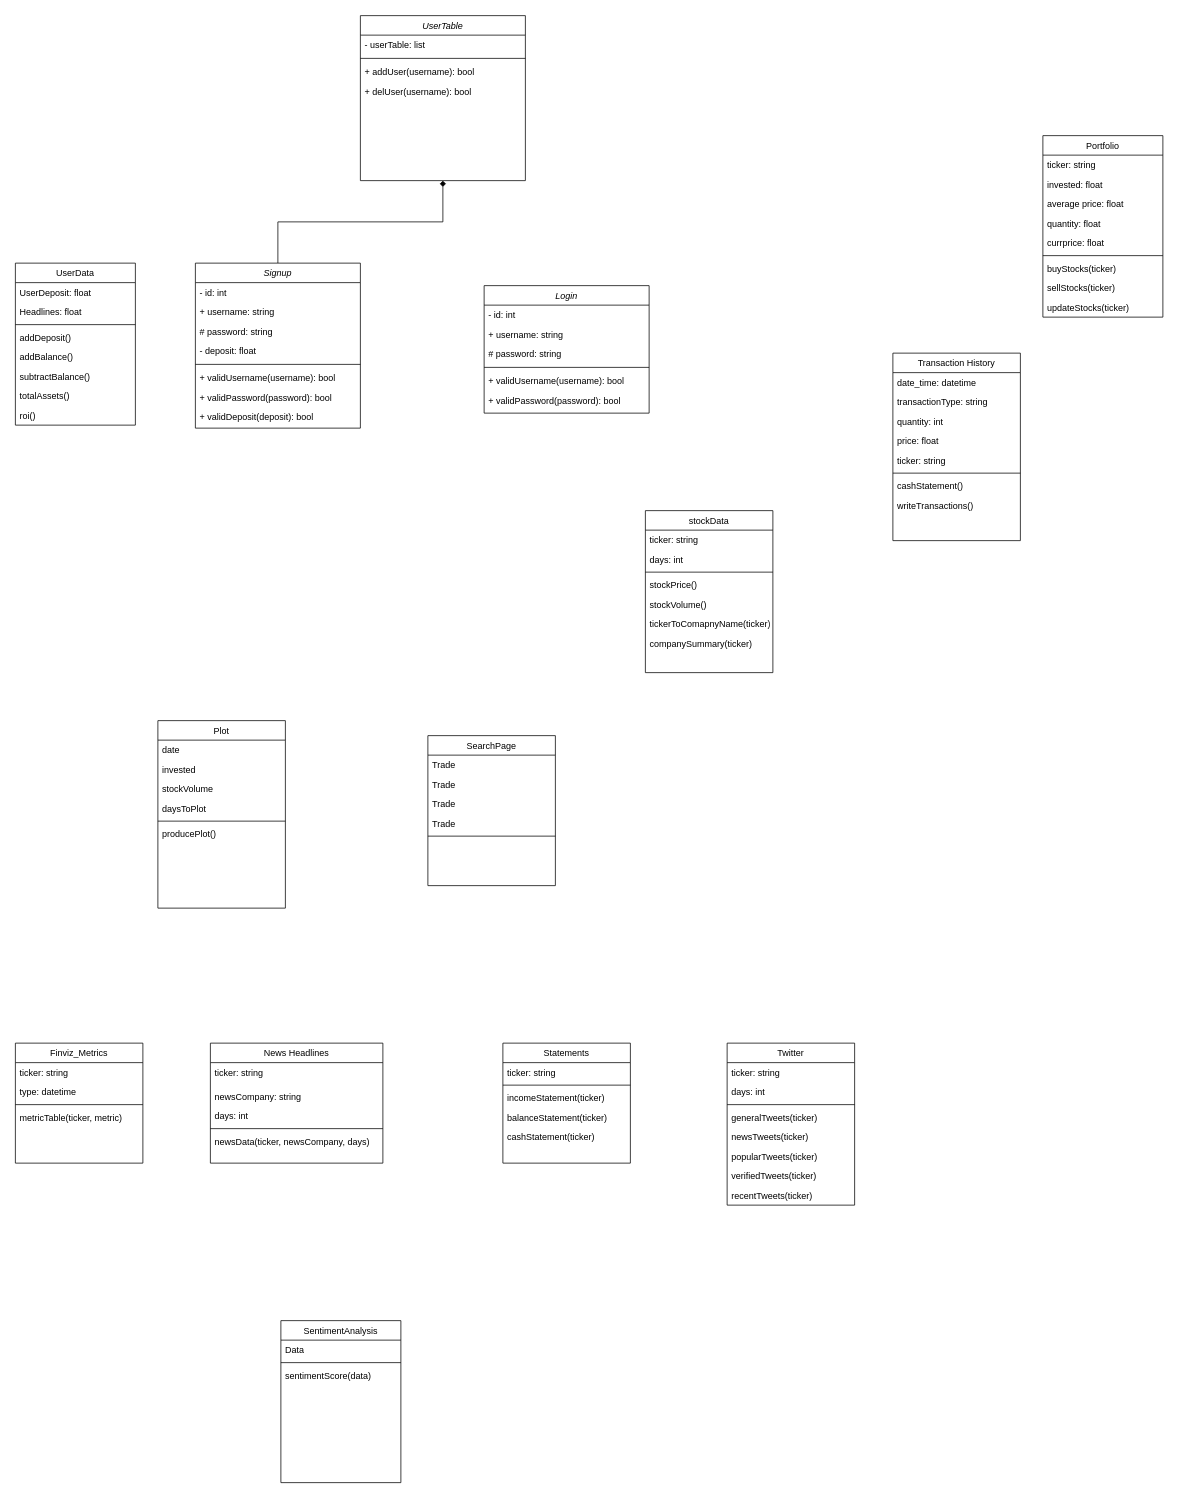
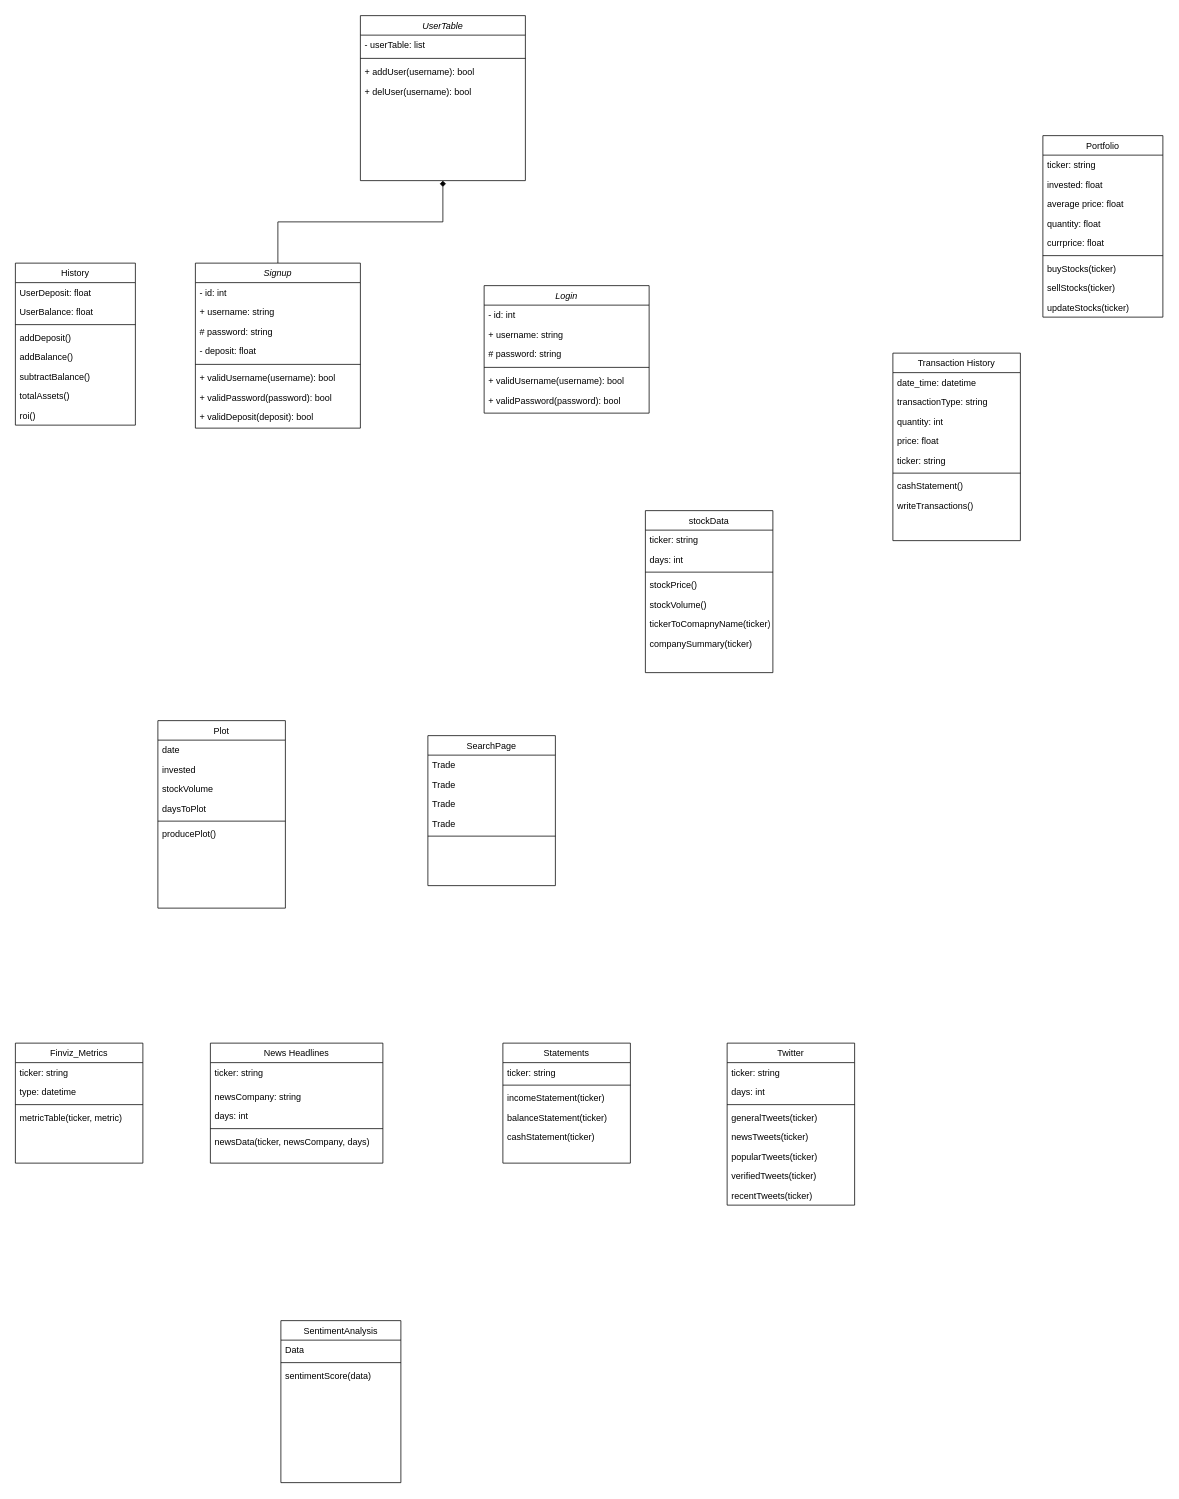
node "UserData": label "UserData" -> "History"
node "Headlines: float": label "Headlines: float" -> "UserBalance: float"
